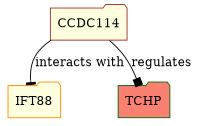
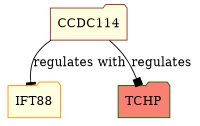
edge "CCDC114" -> "IFT88": label "interacts with" -> "regulates with"
